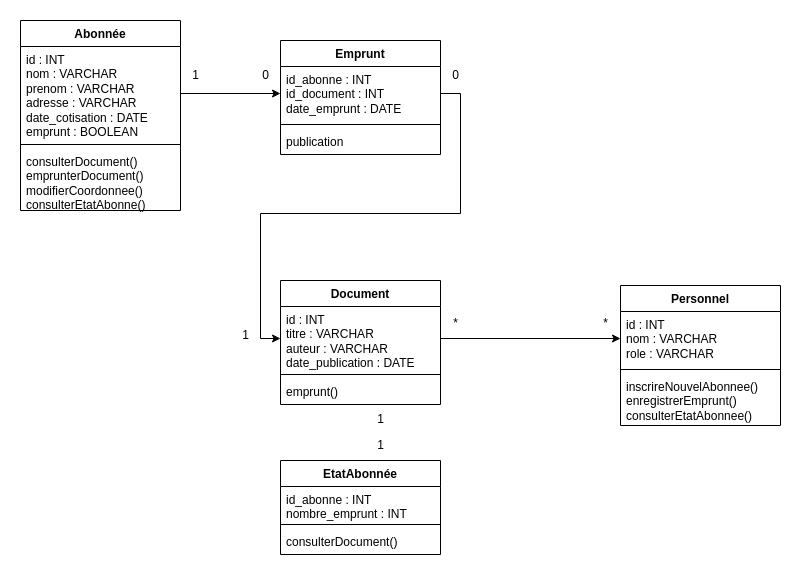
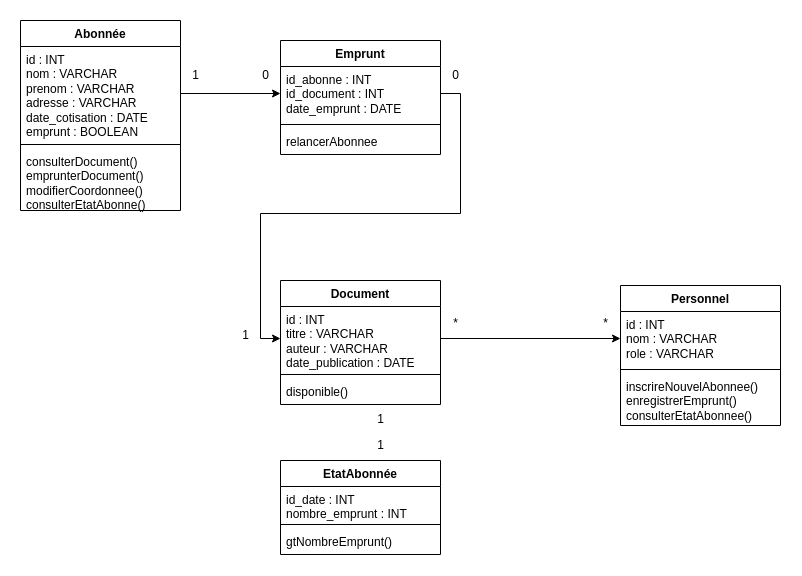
node "publication": label "publication" -> "relancerAbonnee"
node "emprunt()": label "emprunt()" -> "disponible()"
node "id_abonne : INT nombre_emprunt : INT": label "id_abonne : INT nombre_emprunt : INT" -> "id_date : INT nombre_emprunt : INT"
node "consulterDocument()": label "consulterDocument()" -> "gtNombreEmprunt()"
